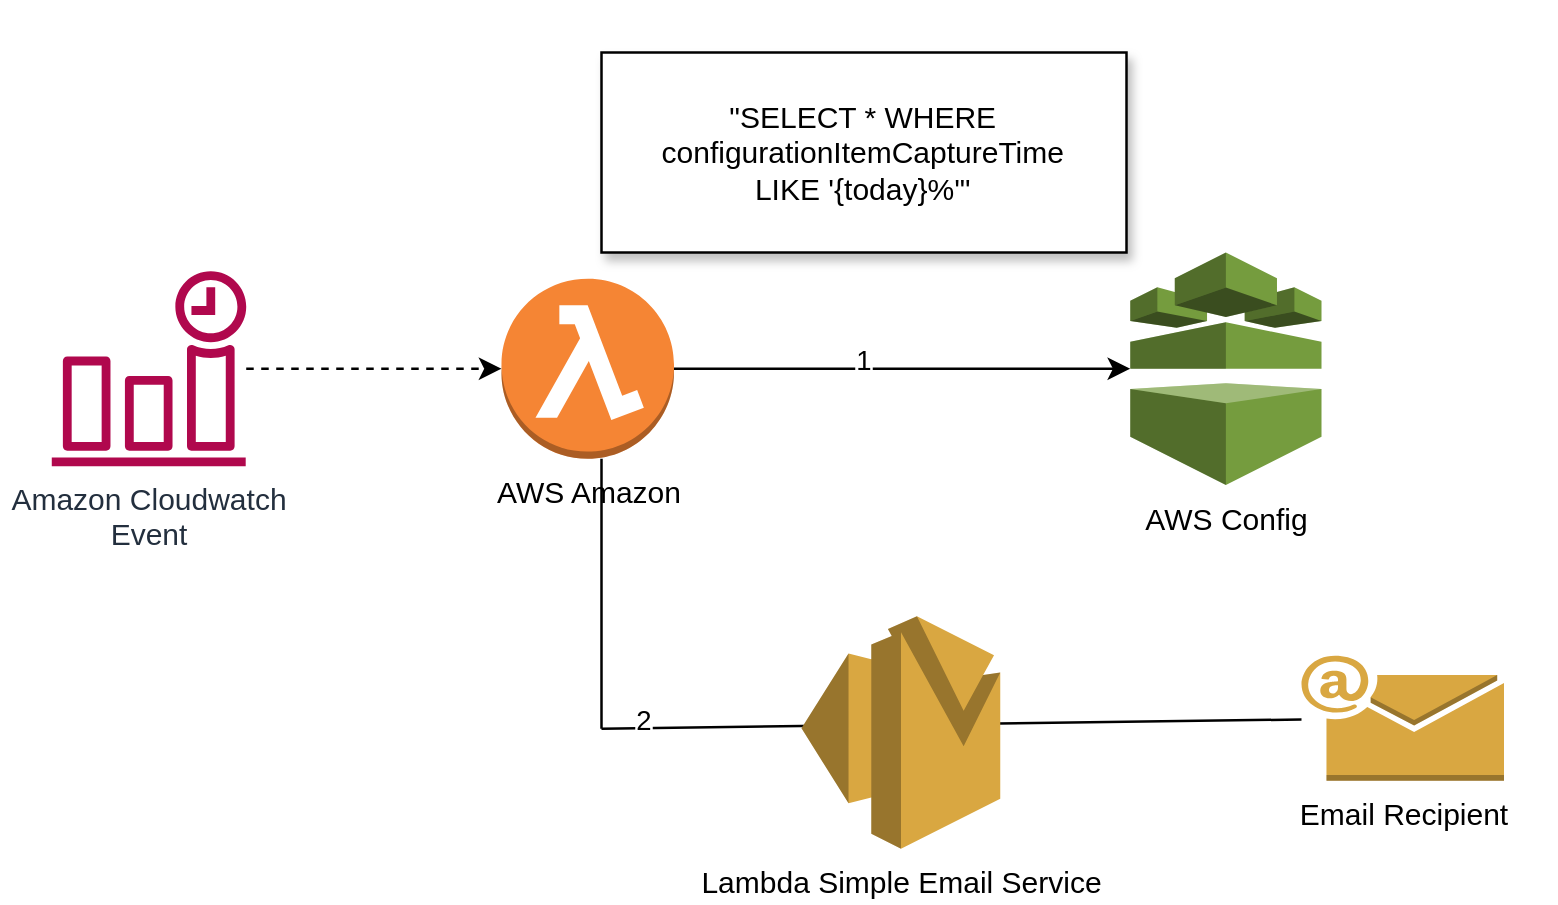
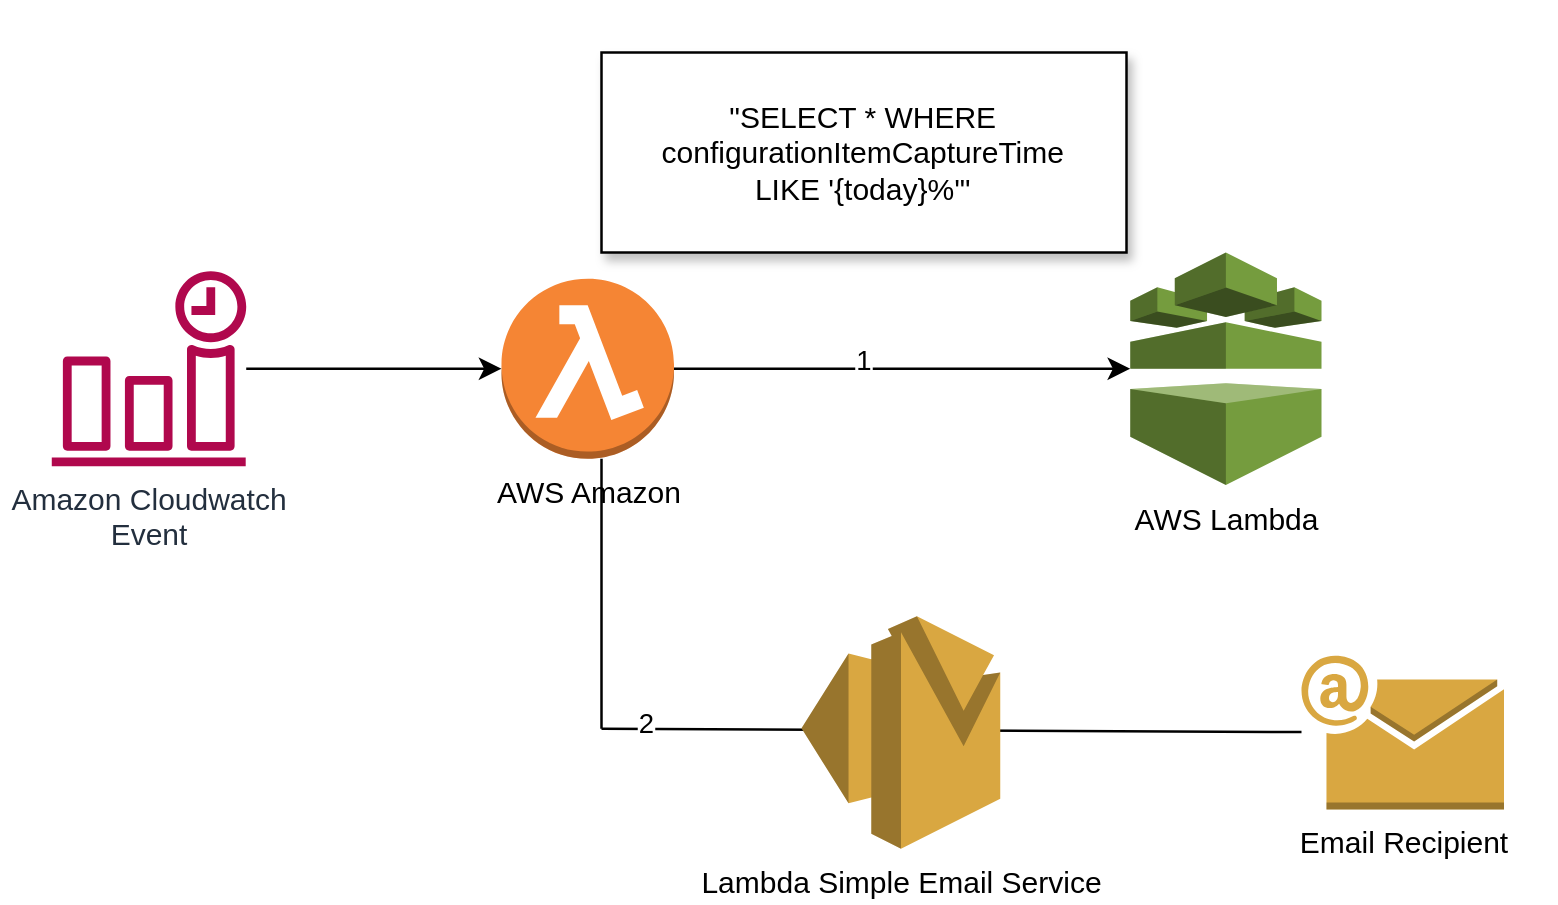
edge "Amazon Cloudwatch Event" -> "AWS Amazon": style dashed -> solid
node "AWS Config": label "AWS Config" -> "AWS Lambda"
node "Email Recipient": size 203x125 -> 203x154
